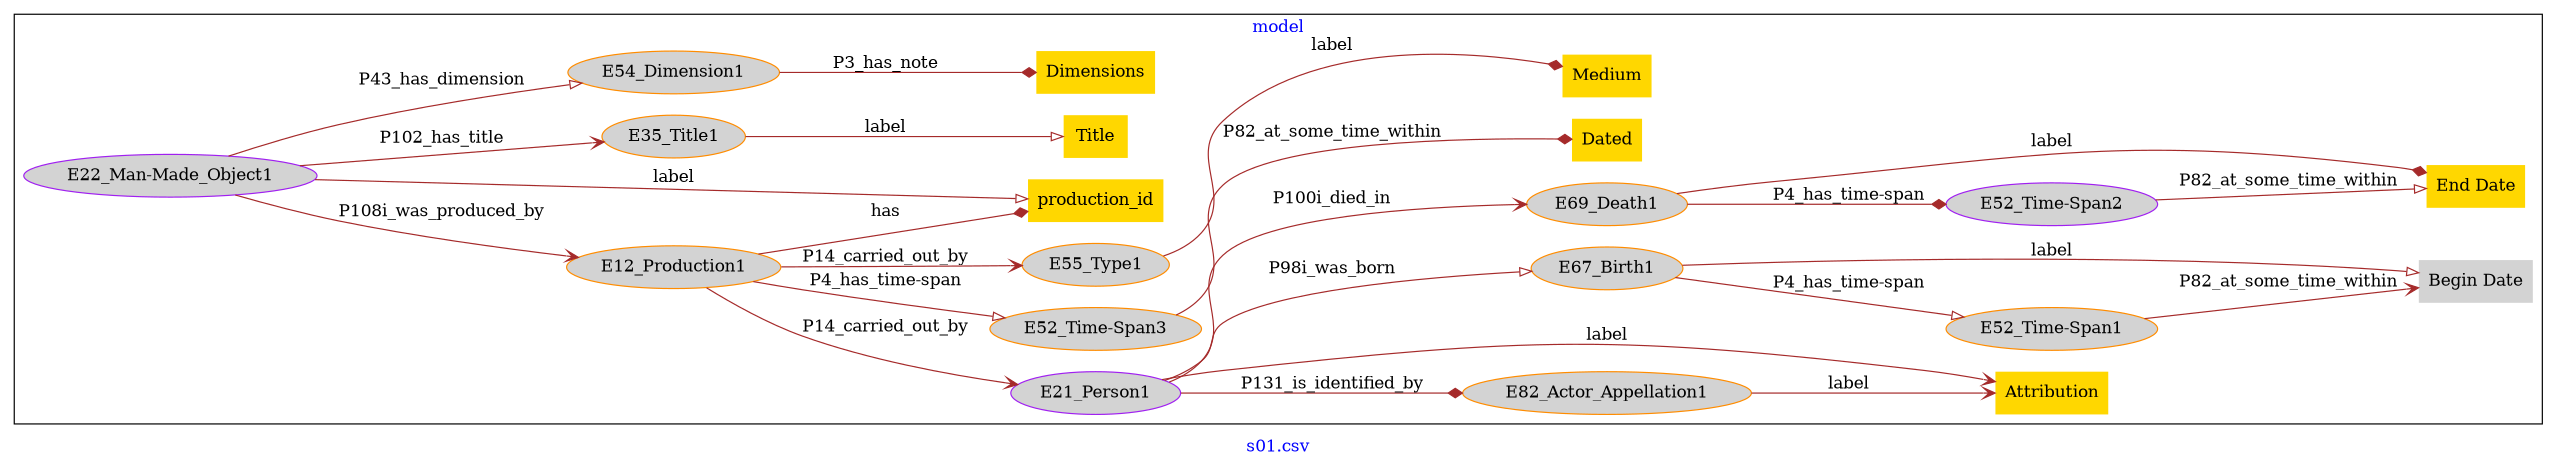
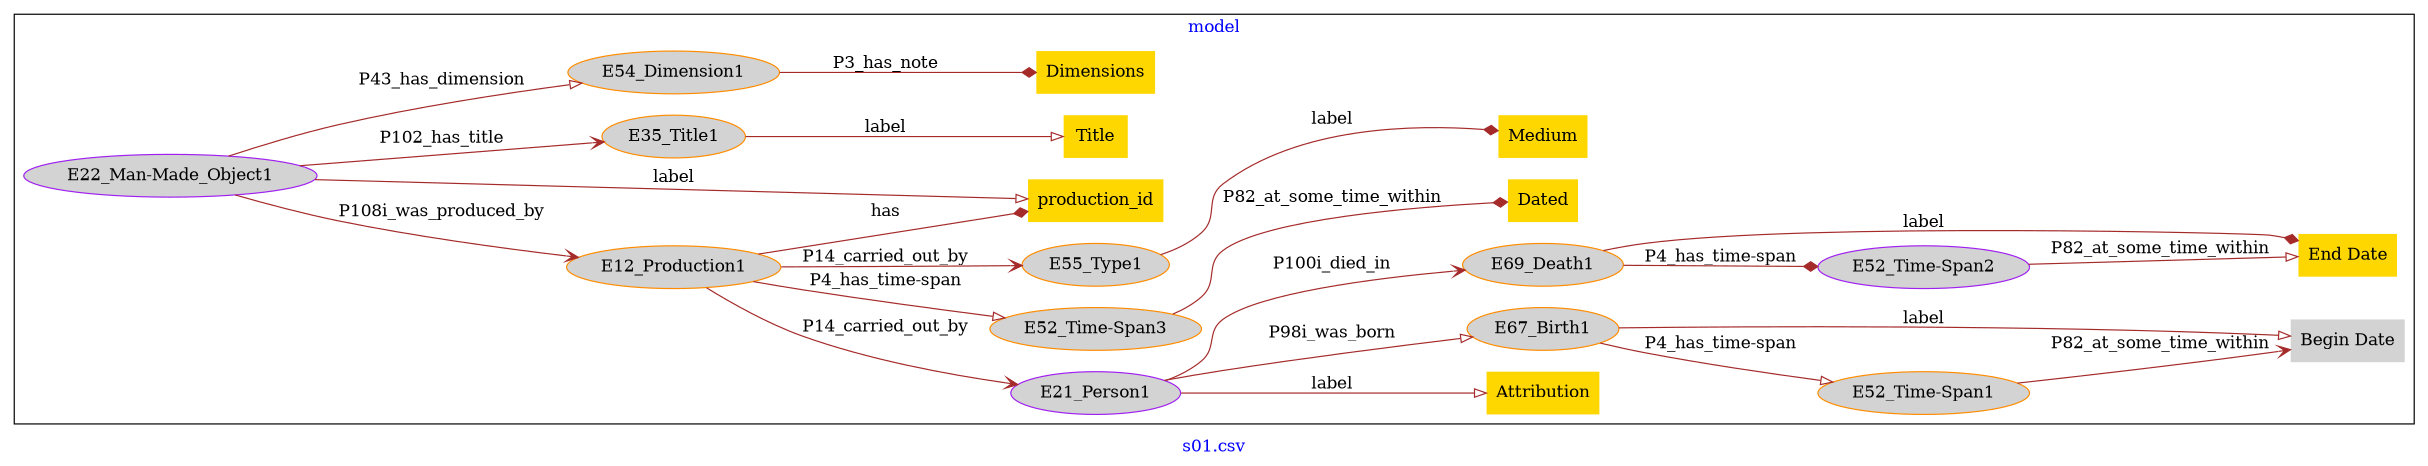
edge "E21_Person1" -> "Attribution": arrowhead vee -> onormal
node "E82_Actor_Appellation1": removed
